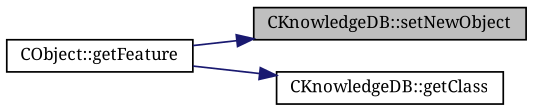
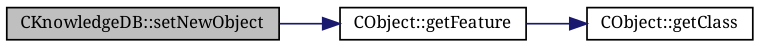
edge "CObject::getFeature" -> "CKnowledgeDB::setNewObject": reversed
node "CKnowledgeDB::getClass": label "CKnowledgeDB::getClass" -> "CObject::getClass"
